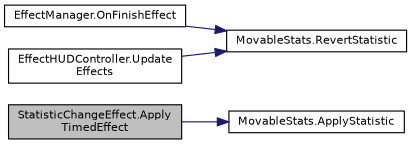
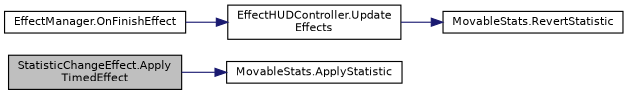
edge "EffectManager.OnFinishEffect" -> "MovableStats.RevertStatistic": now "EffectManager.OnFinishEffect" -> "EffectHUDController.Update Effects"
